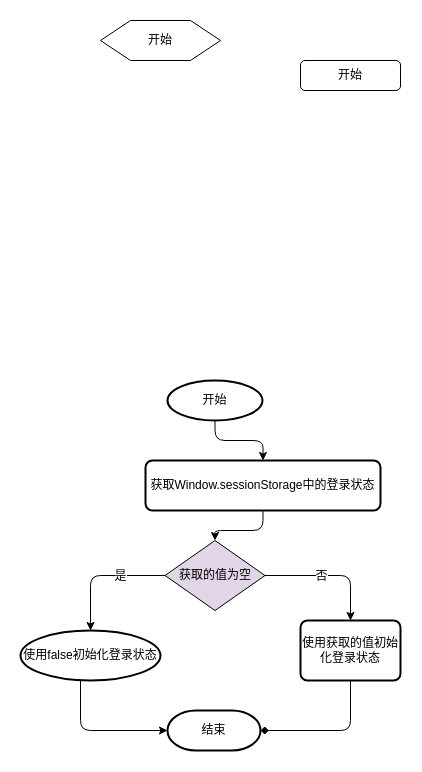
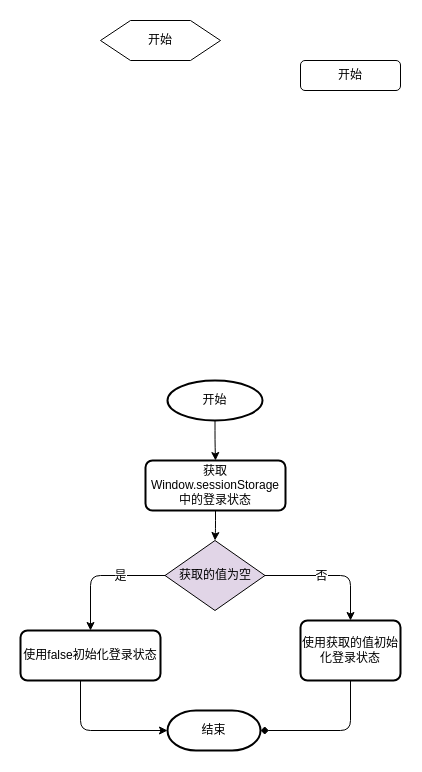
node "获取Window.sessionStorage中的登录状态": size 235x50 -> 140x50
node "使用false初始化登录状态": shape ellipse -> rounded rectangle
